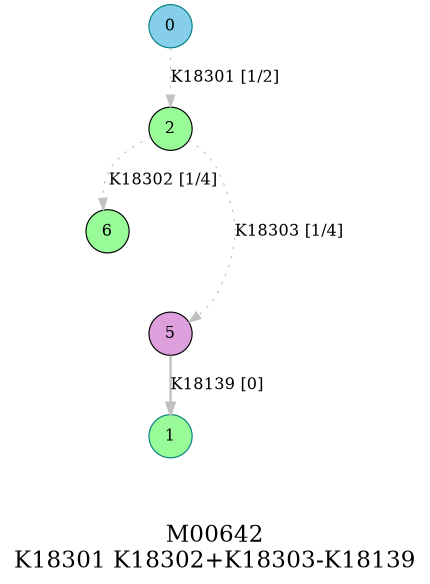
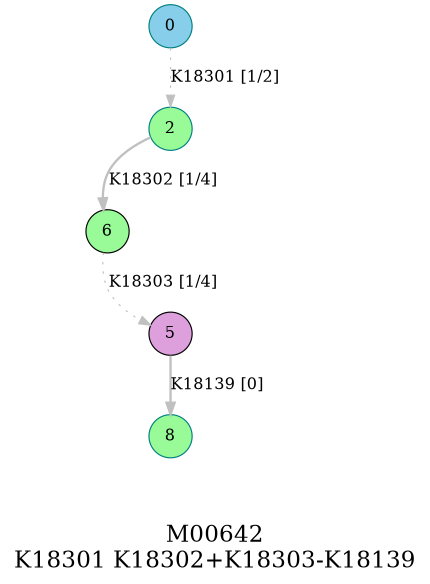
node "2": color black -> teal
edge "2" -> "6": style dotted -> bold
edge "2" -> "5": now "6" -> "5"
node "1": label "1" -> "8"
